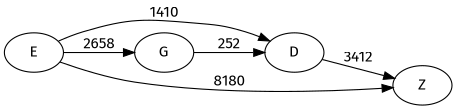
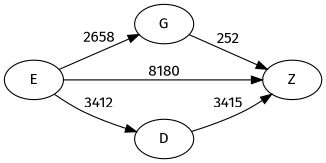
edge "E" -> "D": label "1410" -> "3412"
edge "G" -> "D": now "G" -> "Z"
edge "D" -> "Z": label "3412" -> "3415"
